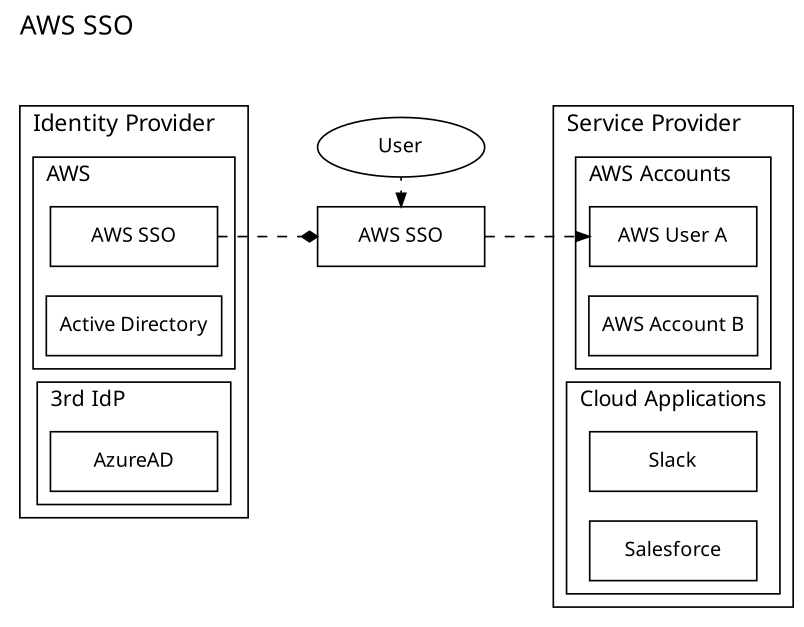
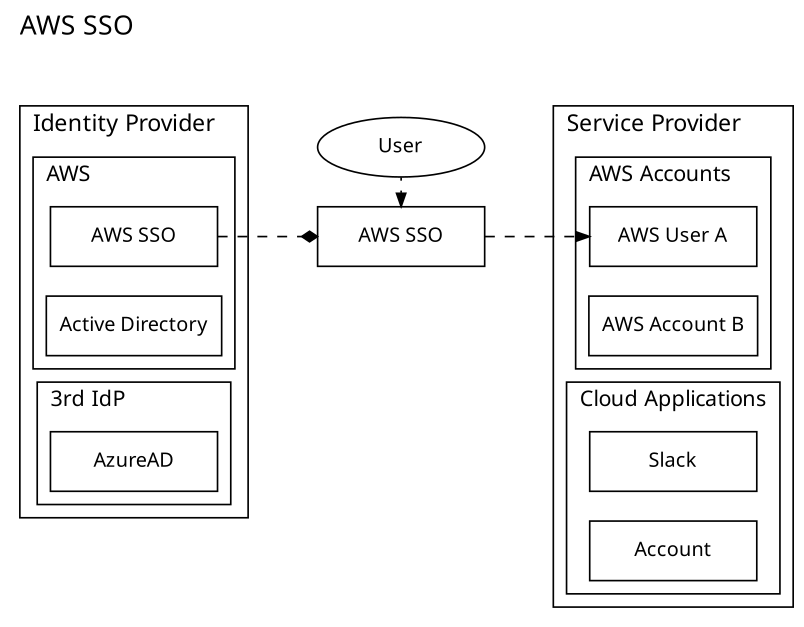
node "Salesforce": label "Salesforce" -> "Account"
